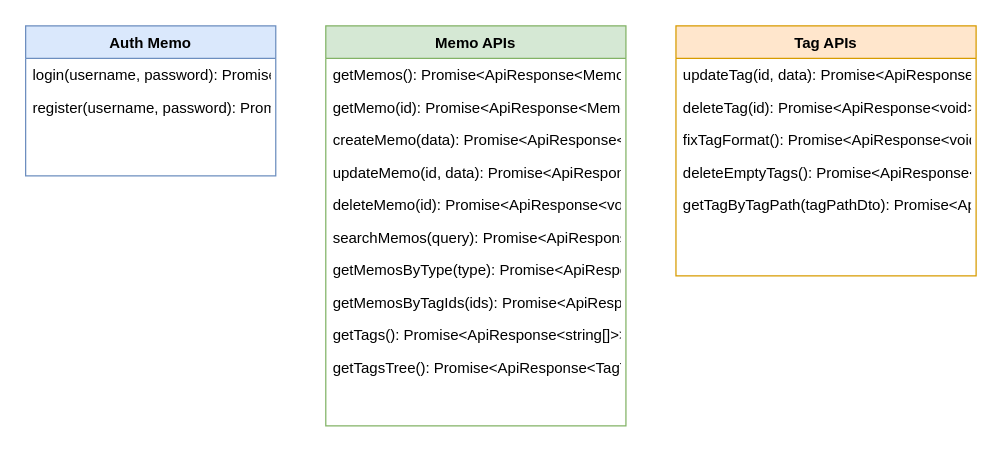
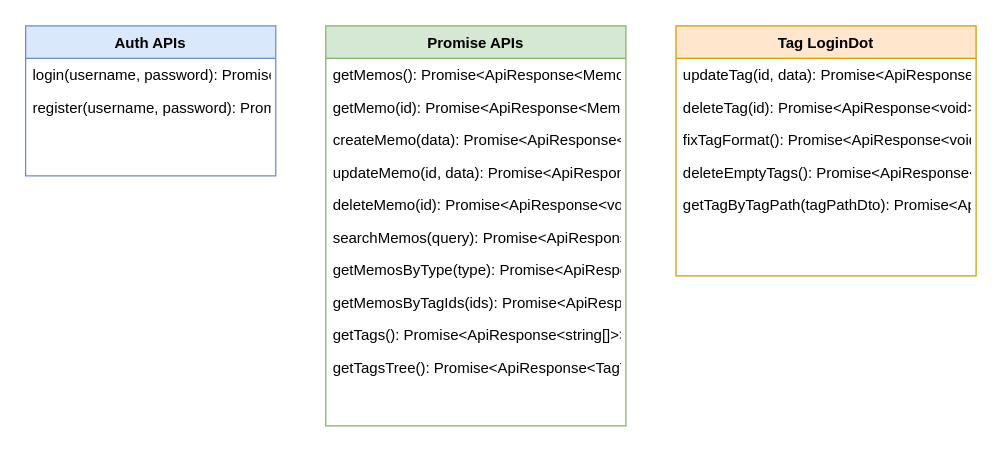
node "Auth Memo": label "Auth Memo" -> "Auth APIs"
node "Memo APIs": label "Memo APIs" -> "Promise APIs"
node "Tag APIs": label "Tag APIs" -> "Tag LoginDot"
